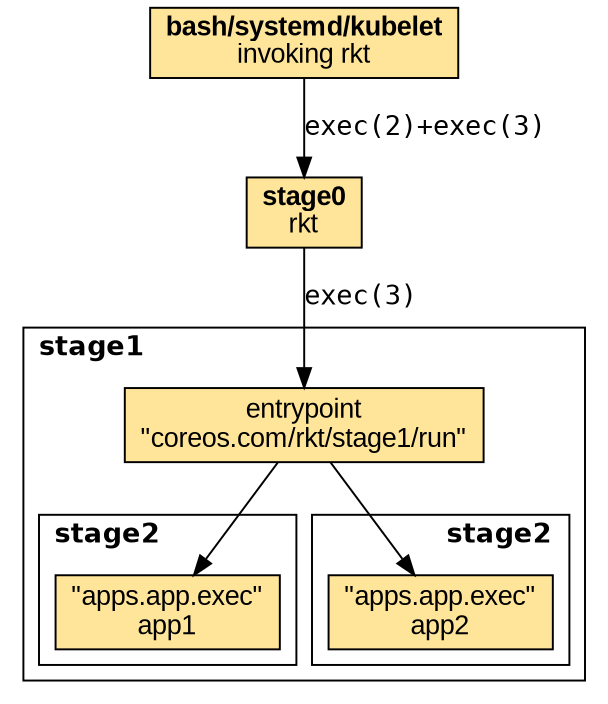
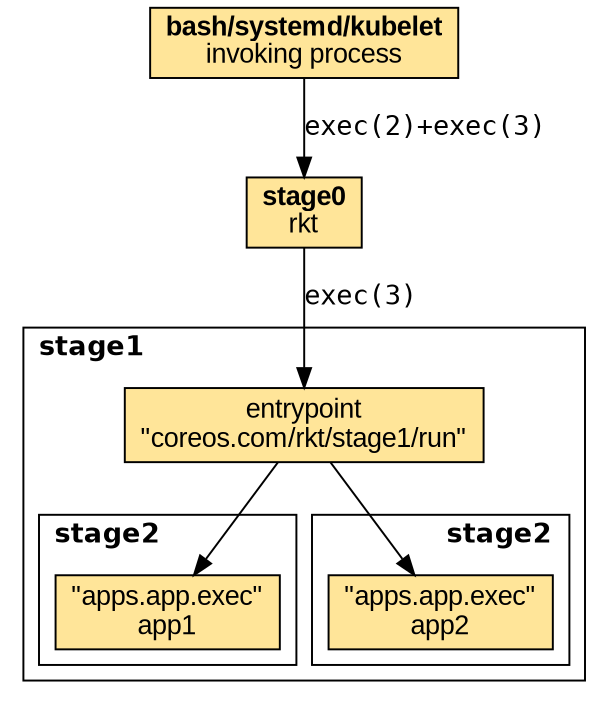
node "bash/systemd/kubelet": text "invoking rkt" -> "invoking process"
